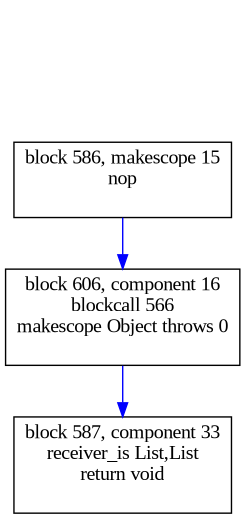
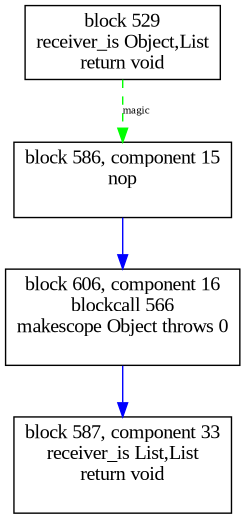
node "block 529 receiver_is Object,List return void": added
node "block 586, makescope 15 nop": label "block 586, makescope 15 nop" -> "block 586, component 15 nop"
